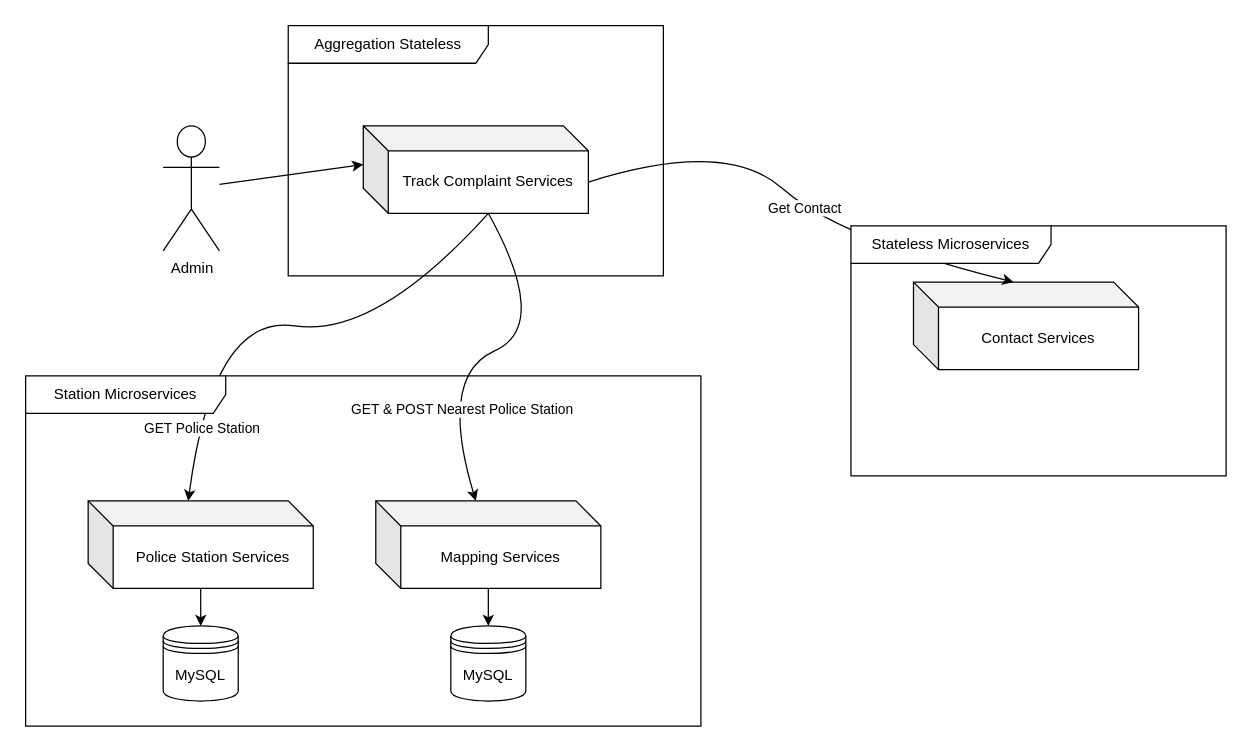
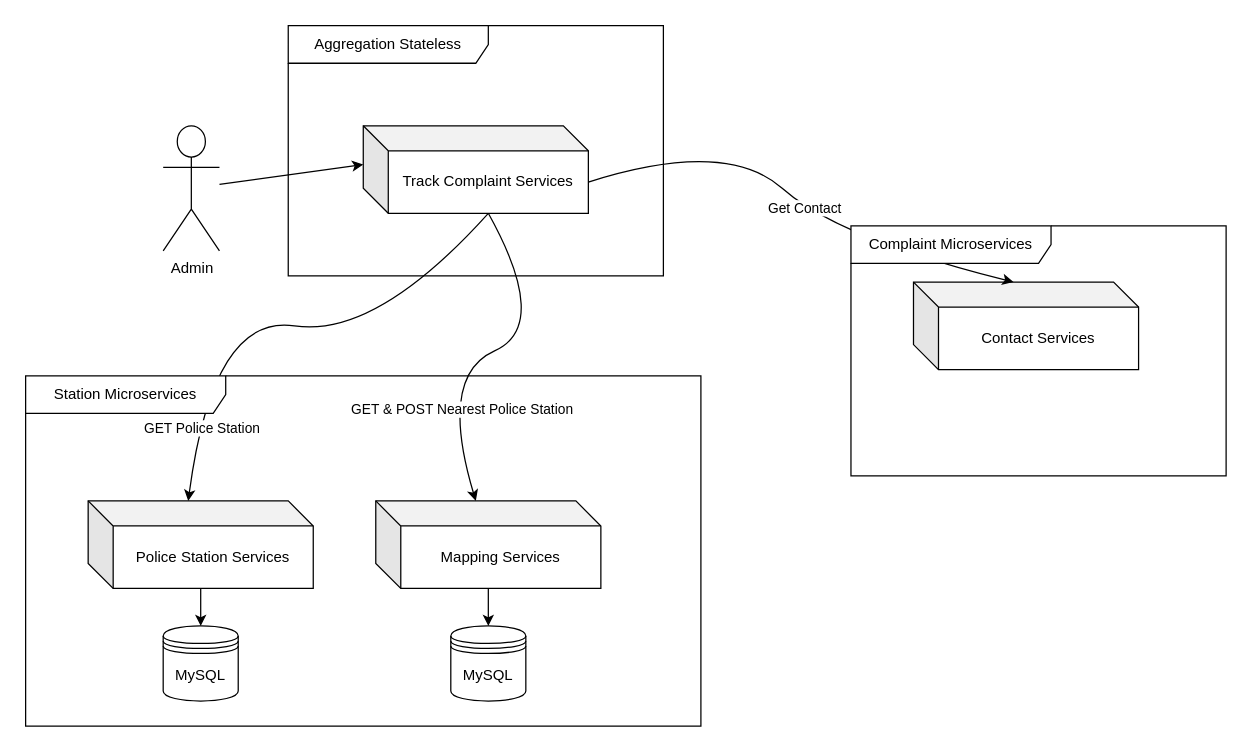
node "Stateless Microservices": label "Stateless Microservices" -> "Complaint Microservices"
